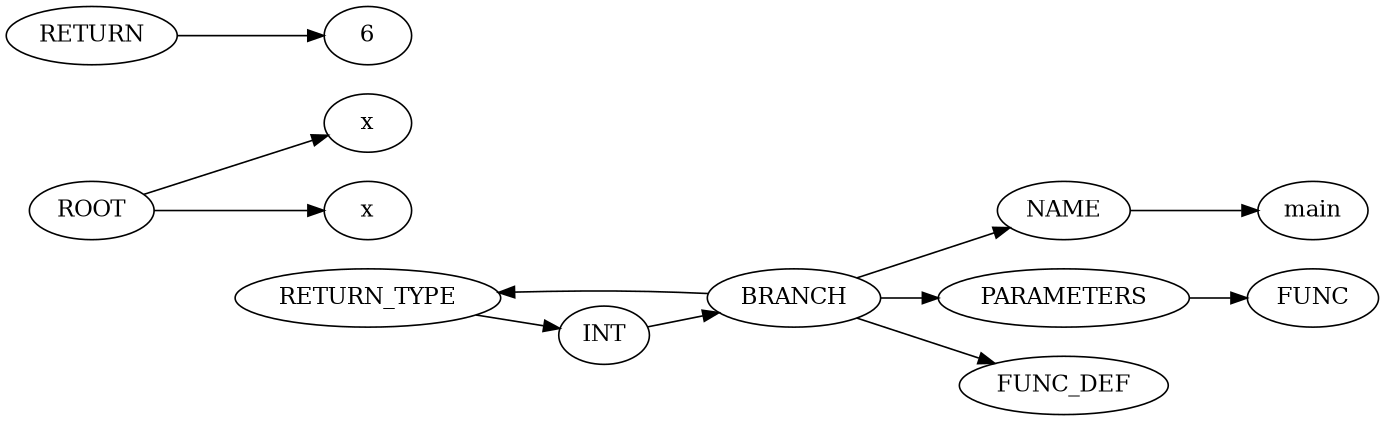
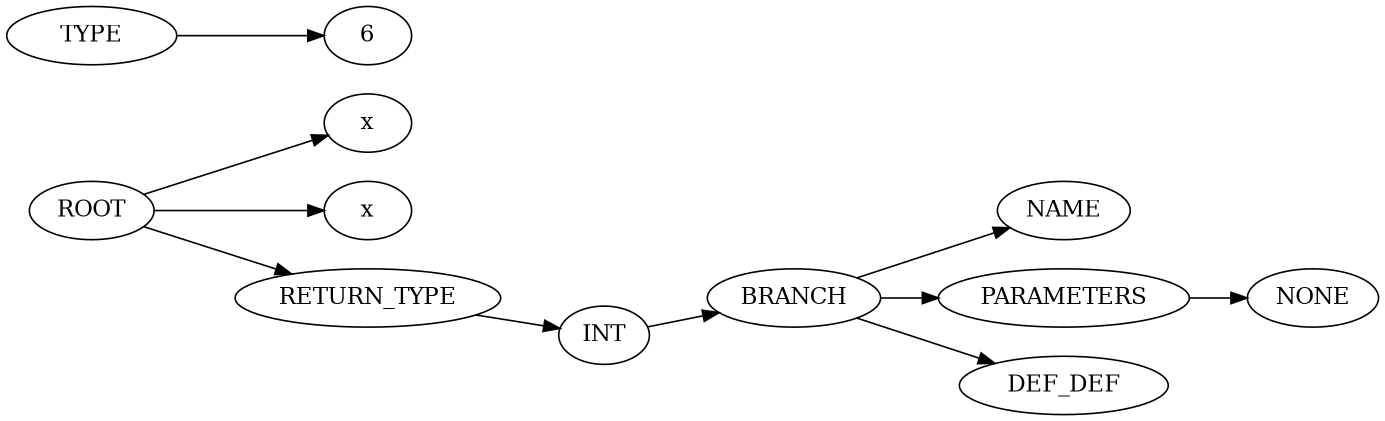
node "RETURN": label "RETURN" -> "TYPE"
node "main": removed
edge "BRANCH" -> "RETURN_TYPE": now "ROOT" -> "RETURN_TYPE"
node "FUNC": label "FUNC" -> "NONE"
node "FUNC_DEF": label "FUNC_DEF" -> "DEF_DEF"
